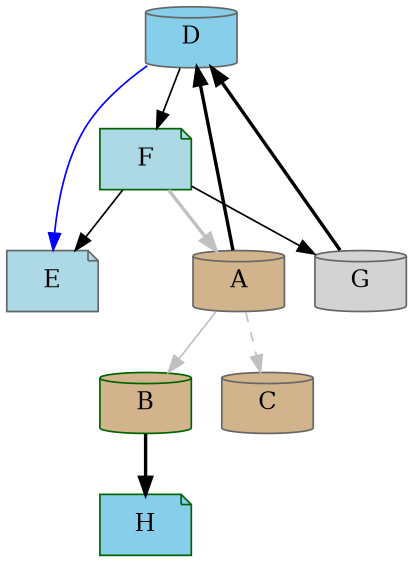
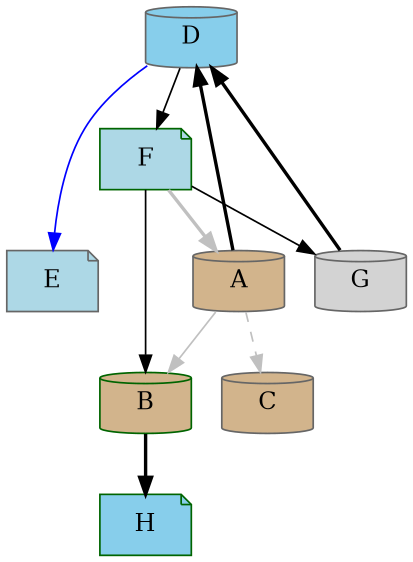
edge "F" -> "E": now "F" -> "B"
